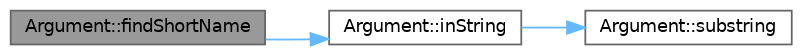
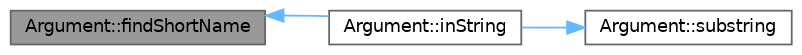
edge "Argument::findShortName" -> "Argument::inString": reversed
